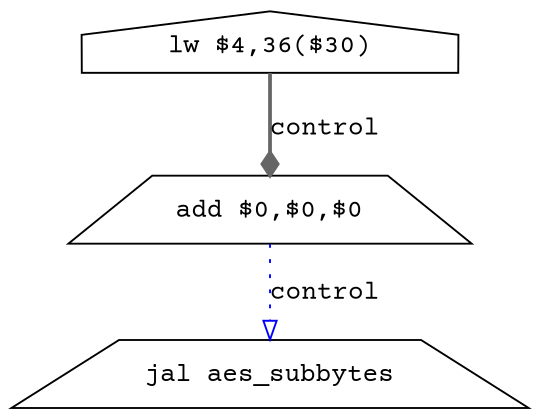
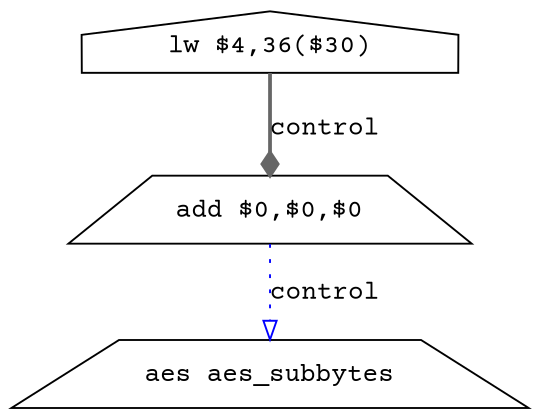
node "jal aes_subbytes": label "jal aes_subbytes" -> "aes aes_subbytes"
